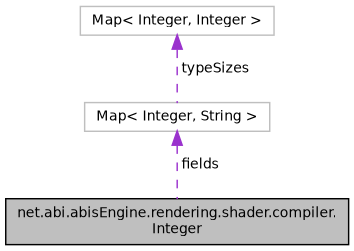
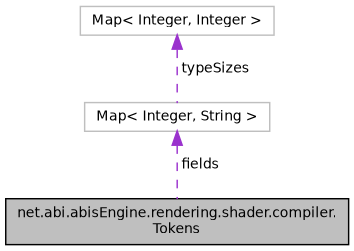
node "net.abi.abisEngine.rendering.shader.compiler. Integer": label "net.abi.abisEngine.rendering.shader.compiler. Integer" -> "net.abi.abisEngine.rendering.shader.compiler. Tokens"
